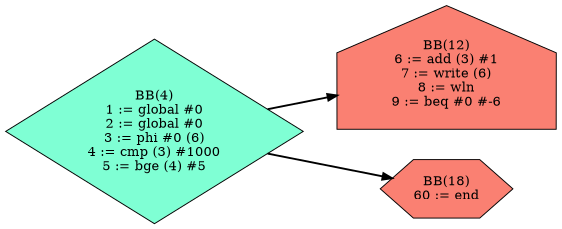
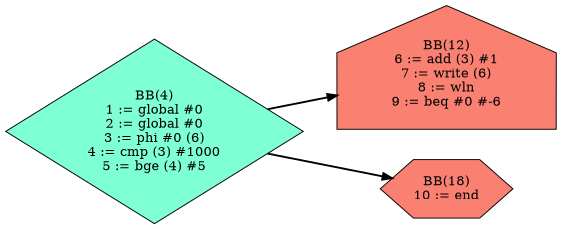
node "BB(18) 60 := end": label "BB(18) 60 := end" -> "BB(18) 10 := end"
